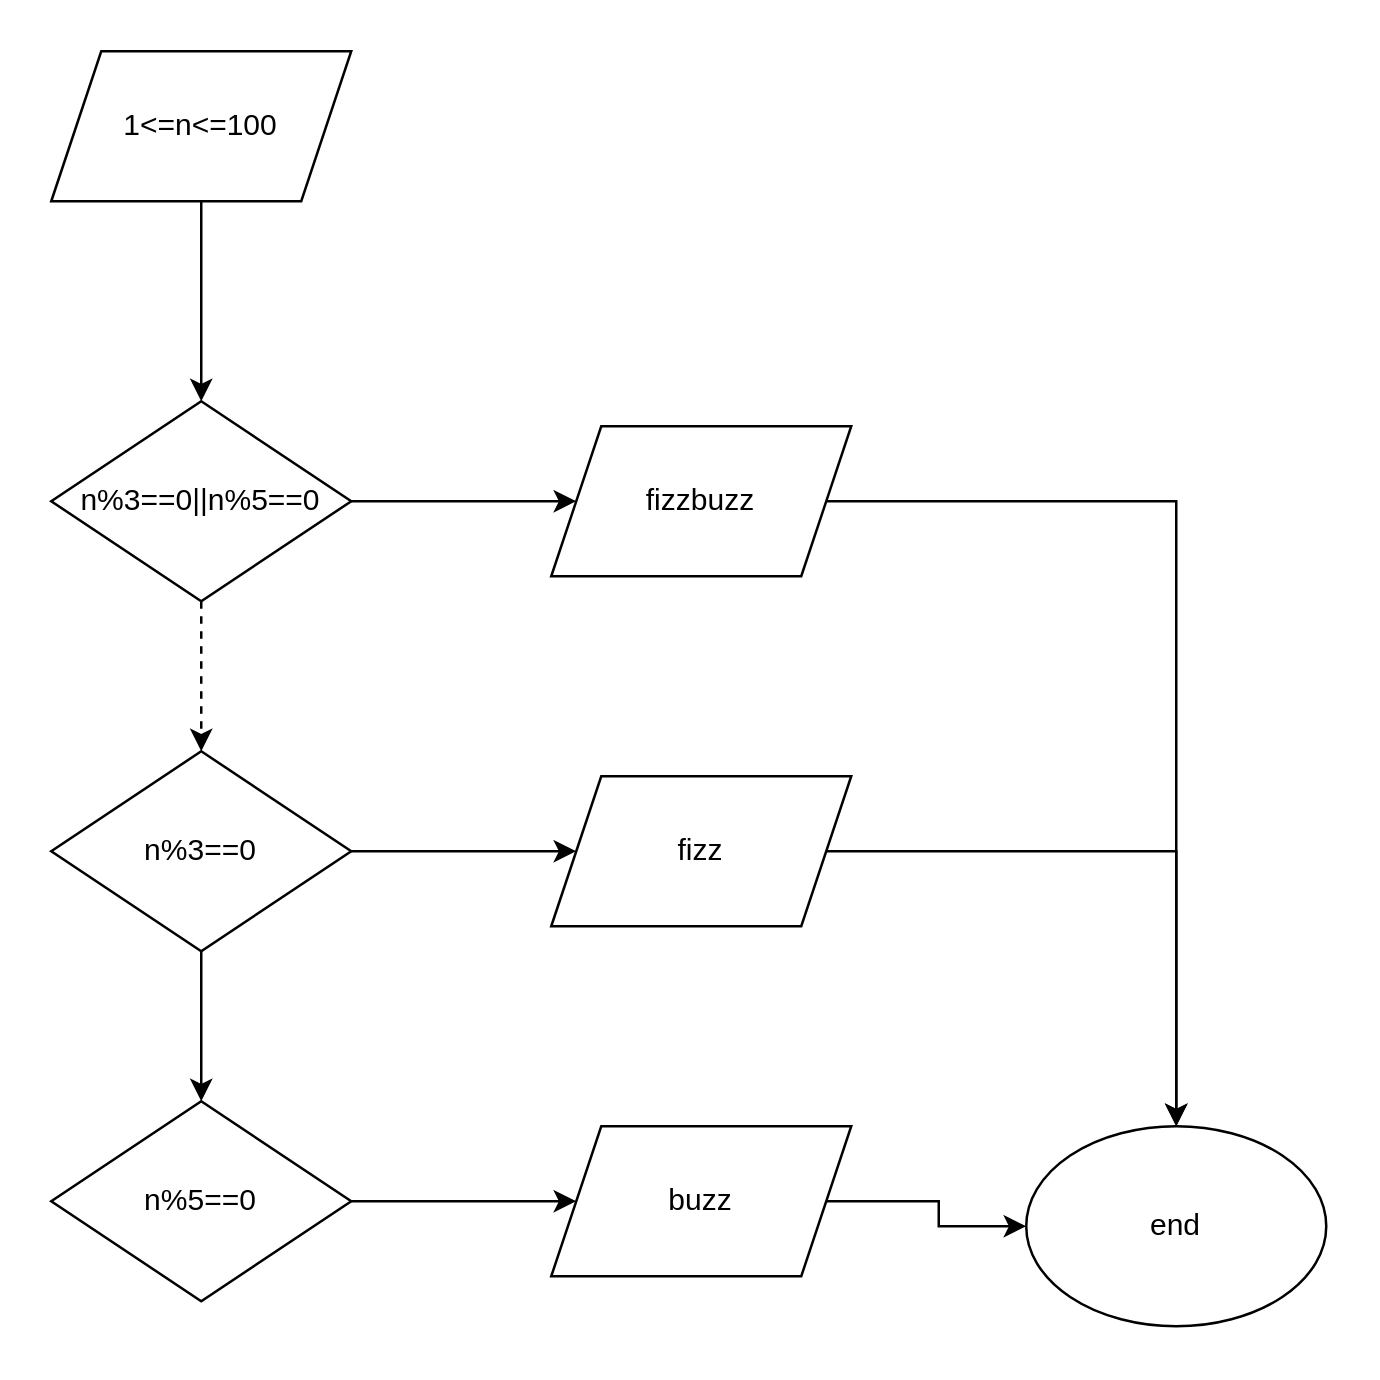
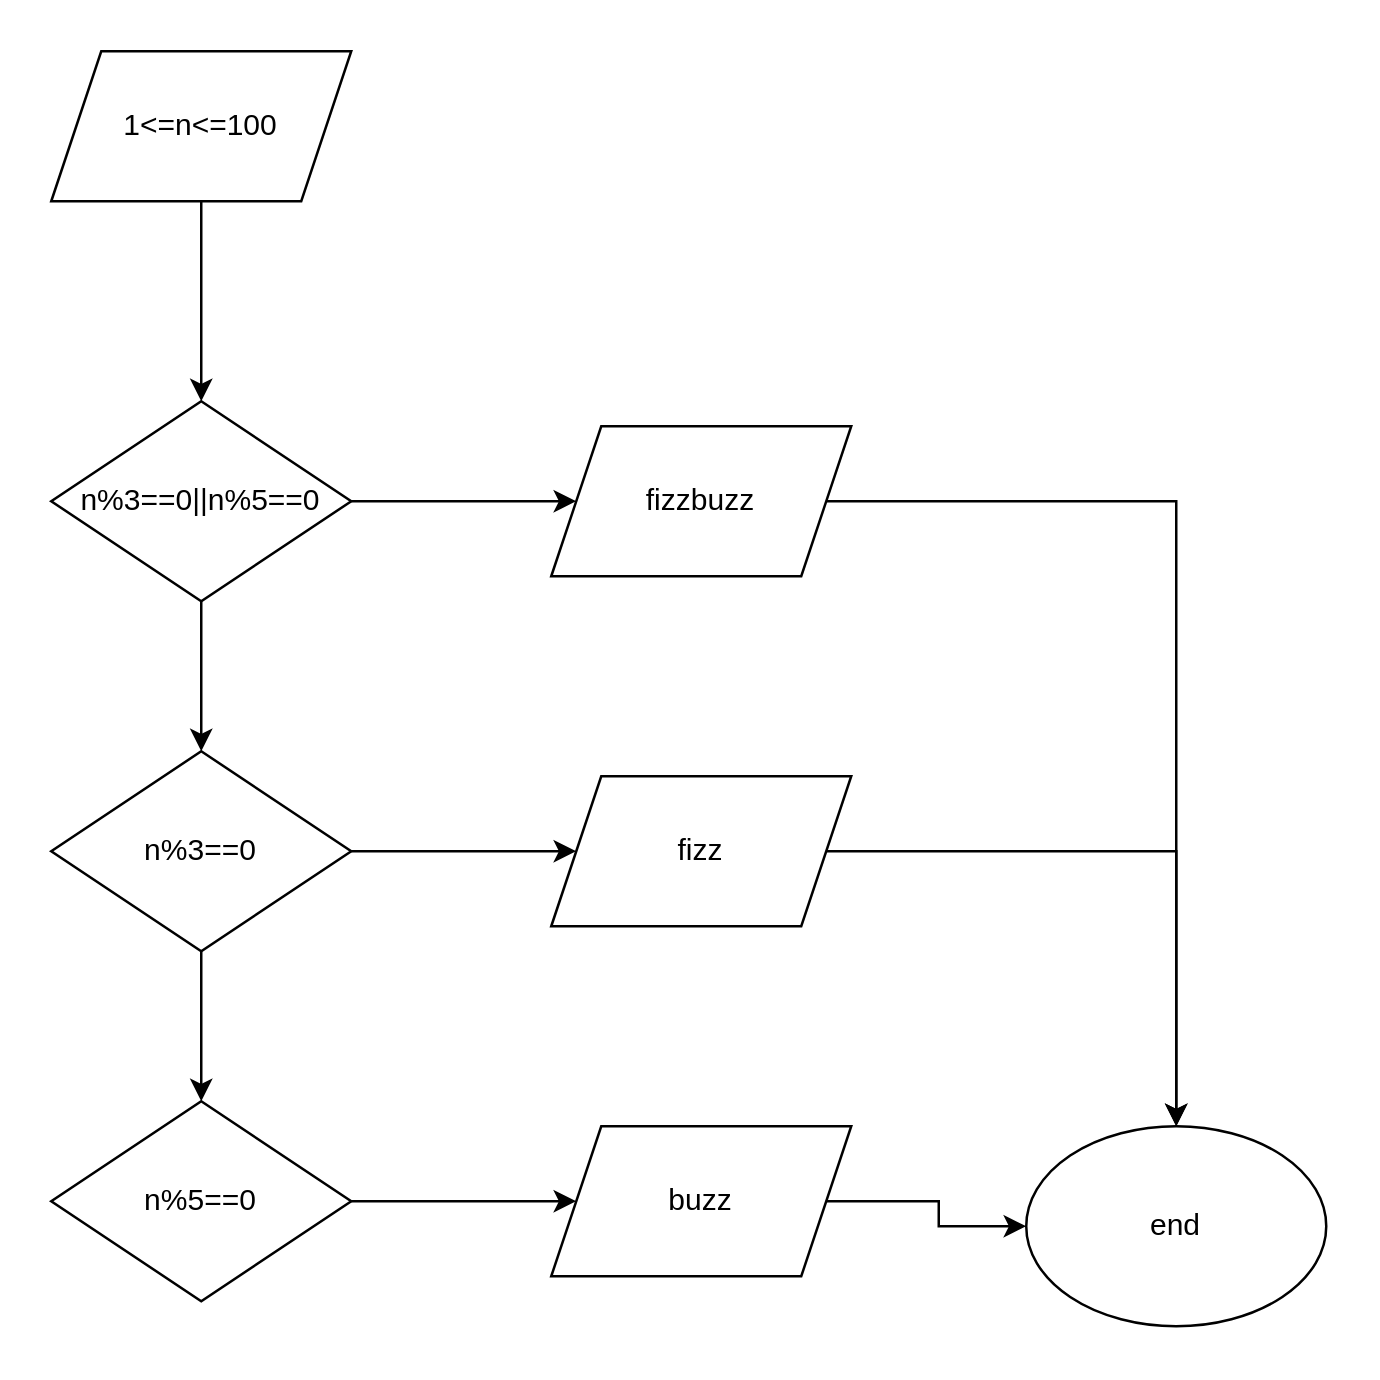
edge "n%3==0||n%5==0" -> "n%3==0": style dashed -> solid
